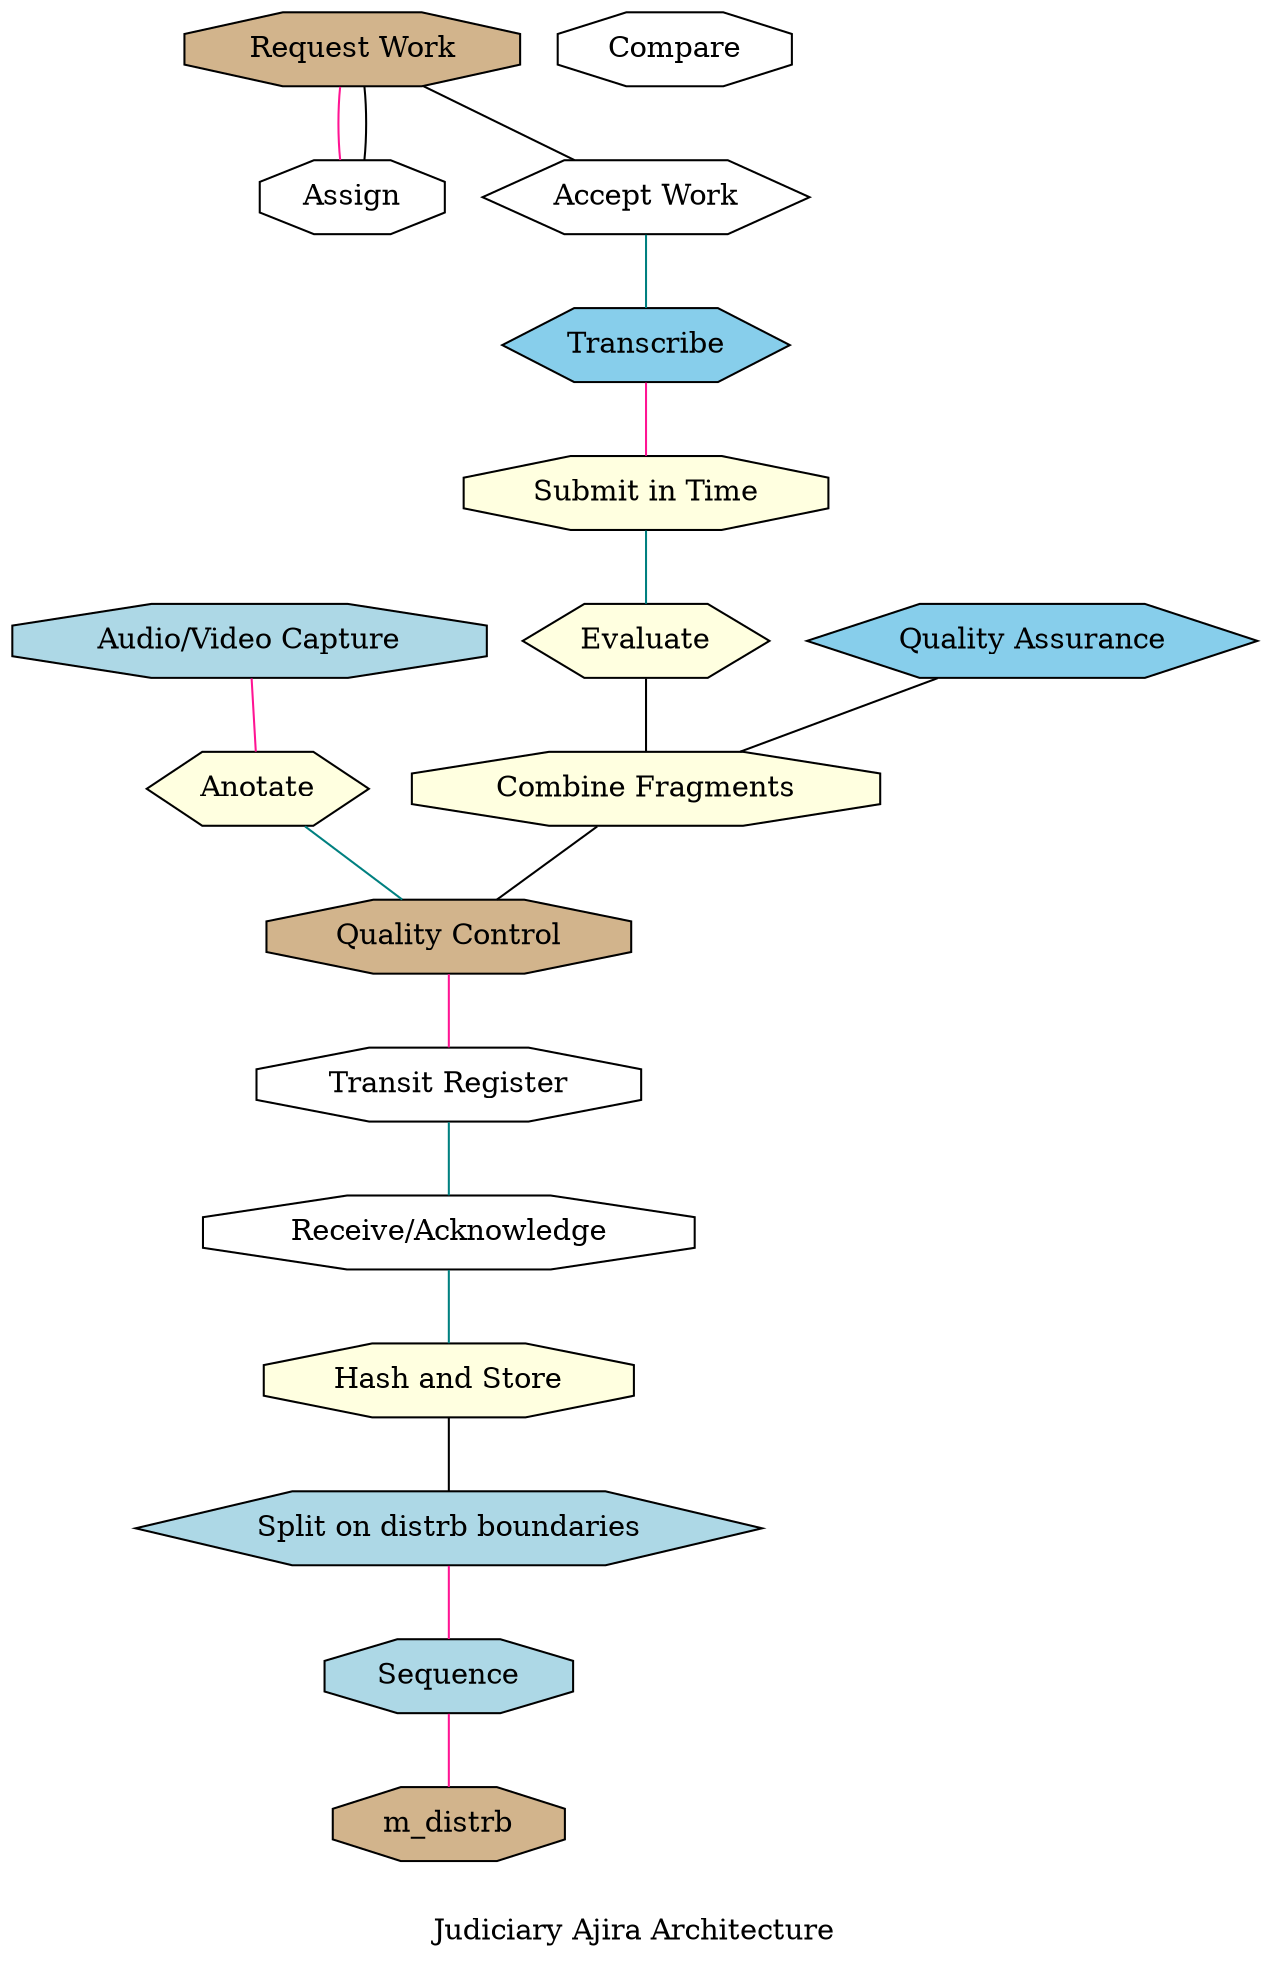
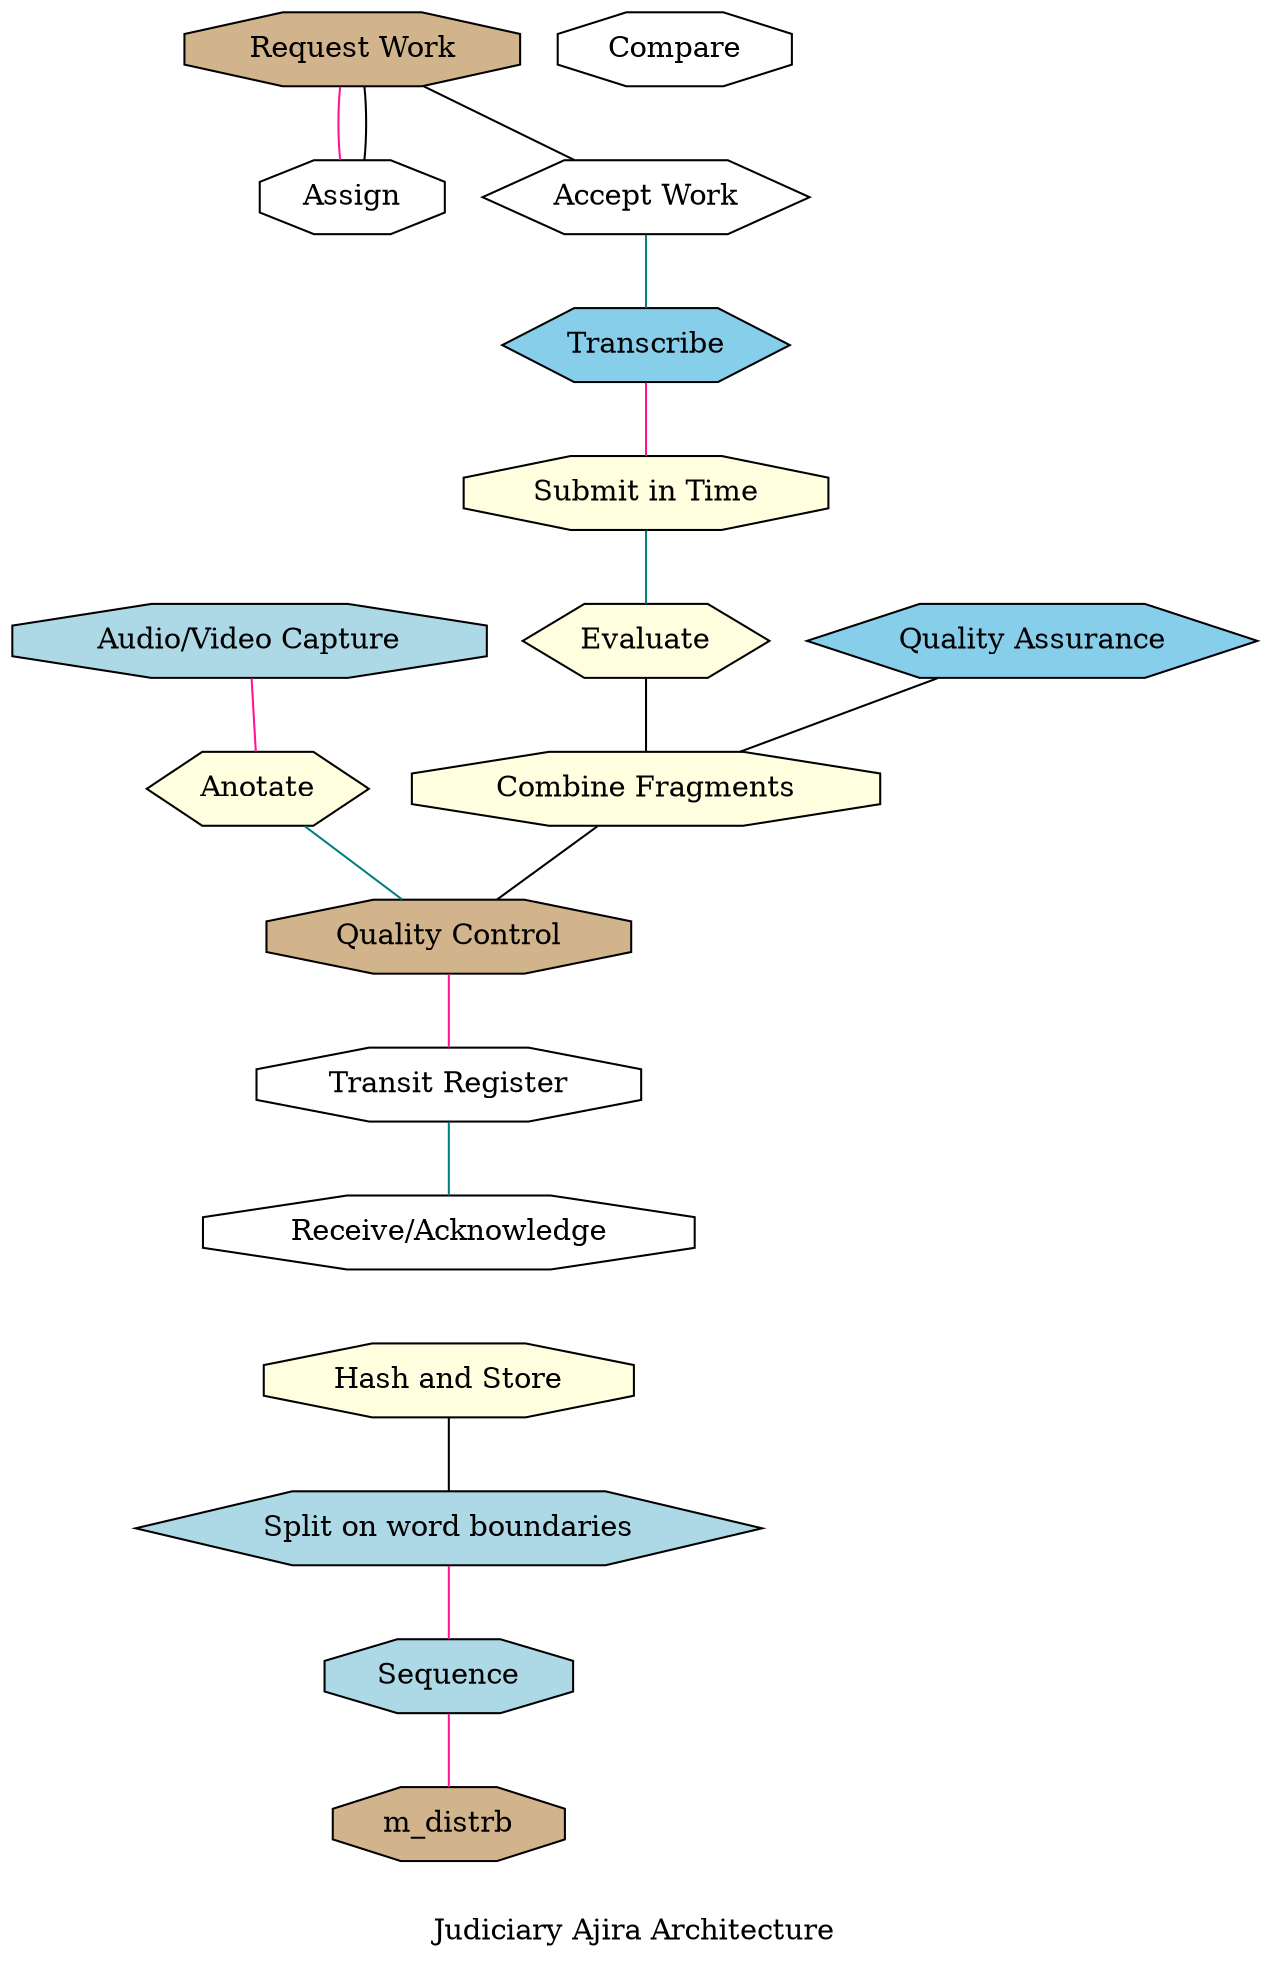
edge "Receive/Acknowledge" -- "Hash and Store": removed
node "Split on distrb boundaries": label "Split on distrb boundaries" -> "Split on word boundaries"
